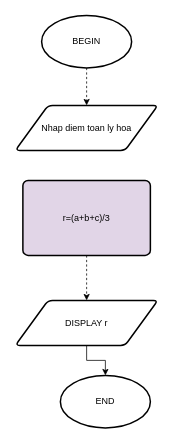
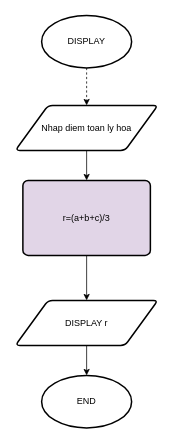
node "BEGIN": label "BEGIN" -> "DISPLAY"
edge "Nhap diem toan ly hoa" -> "r=(a+b+c)/3": added
edge "r=(a+b+c)/3" -> "DISPLAY r": style dashed -> solid
node "END": moved (105, 402) -> (87, 402)
